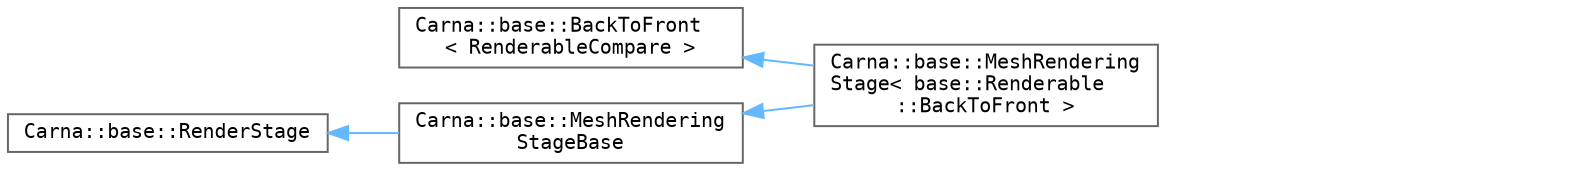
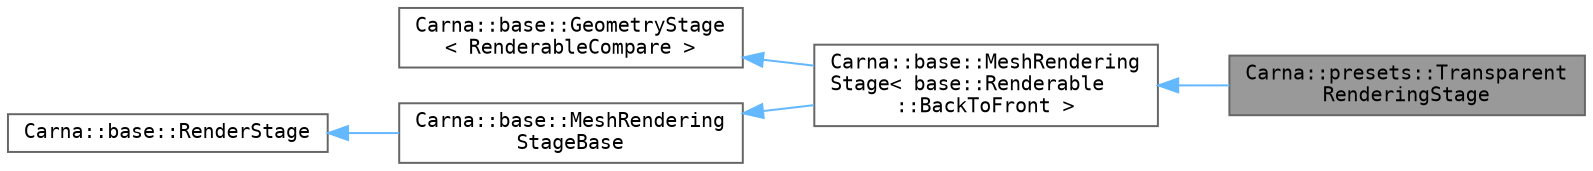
node "Carna::base::BackToFront < RenderableCompare >": label "Carna::base::BackToFront < RenderableCompare >" -> "Carna::base::GeometryStage < RenderableCompare >"
node "Carna::presets::Transparent RenderingStage": added
